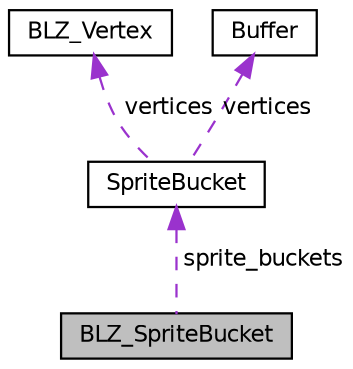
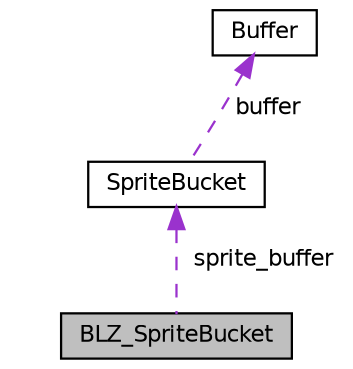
node "BLZ_Vertex": removed
edge "SpriteBucket" -> "Buffer": label " vertices" -> " buffer"
edge "BLZ_SpriteBucket" -> "SpriteBucket": label " sprite_buckets" -> " sprite_buffer"
